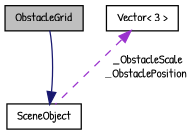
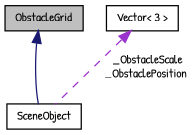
edge "ObstacleGrid" -> "SceneObject": reversed
